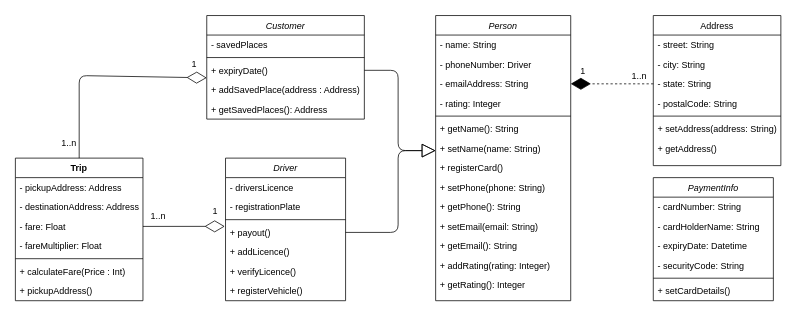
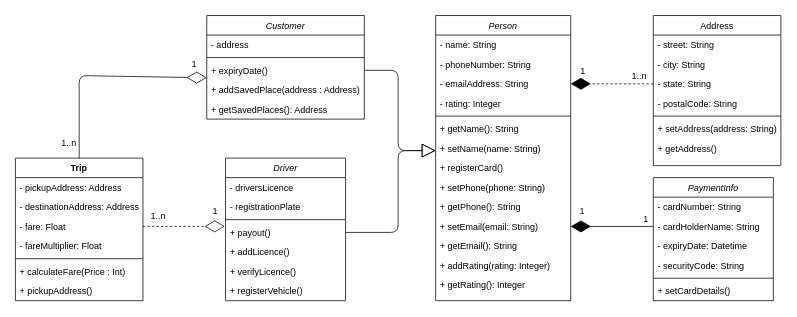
node "- savedPlaces": label "- savedPlaces" -> "- address"
node "- phoneNumber: Driver": label "- phoneNumber: Driver" -> "- phoneNumber: String"
edge "- fare: Float" -> "+ payout()": style solid -> dashed
edge "- cardHolderName: String" -> "+ setEmail(email: String)": added, labels "1", "1"
